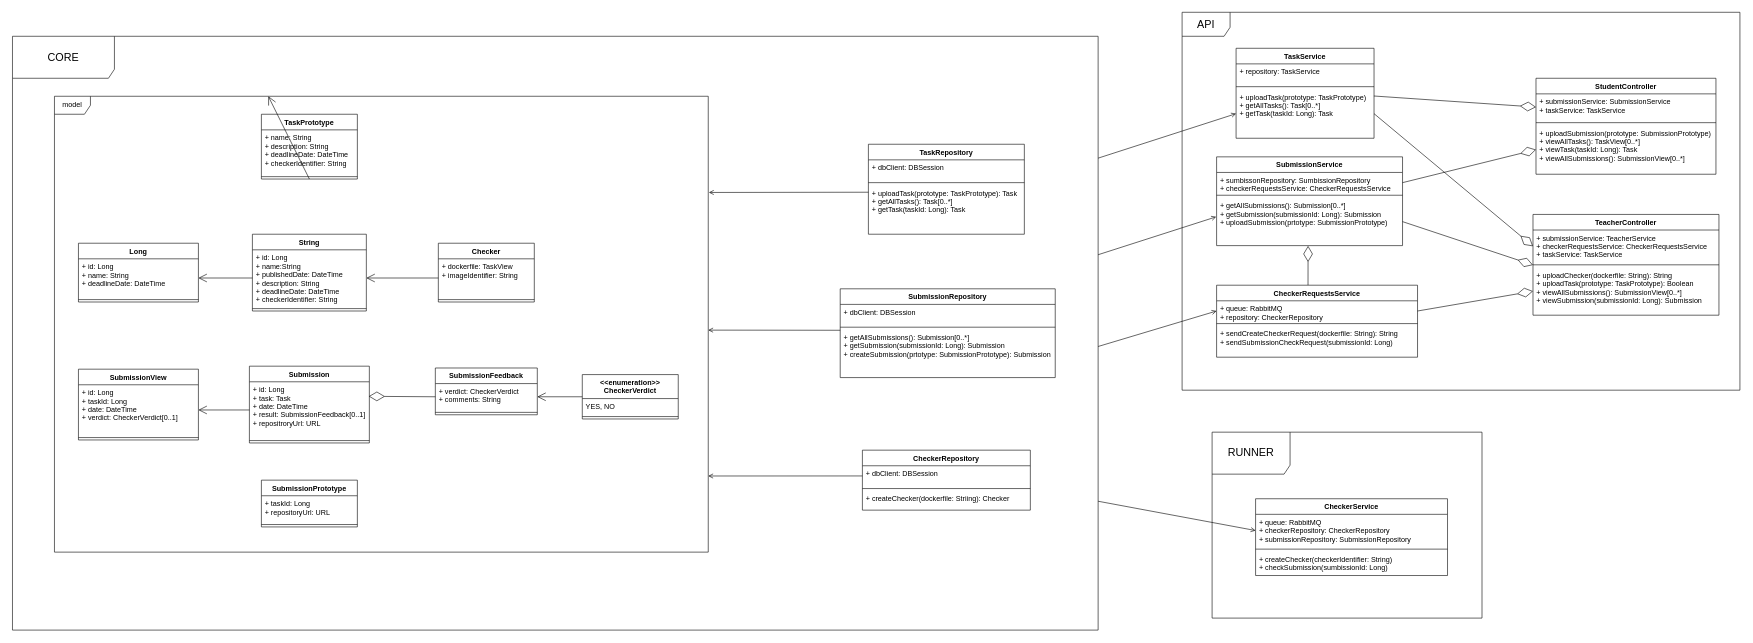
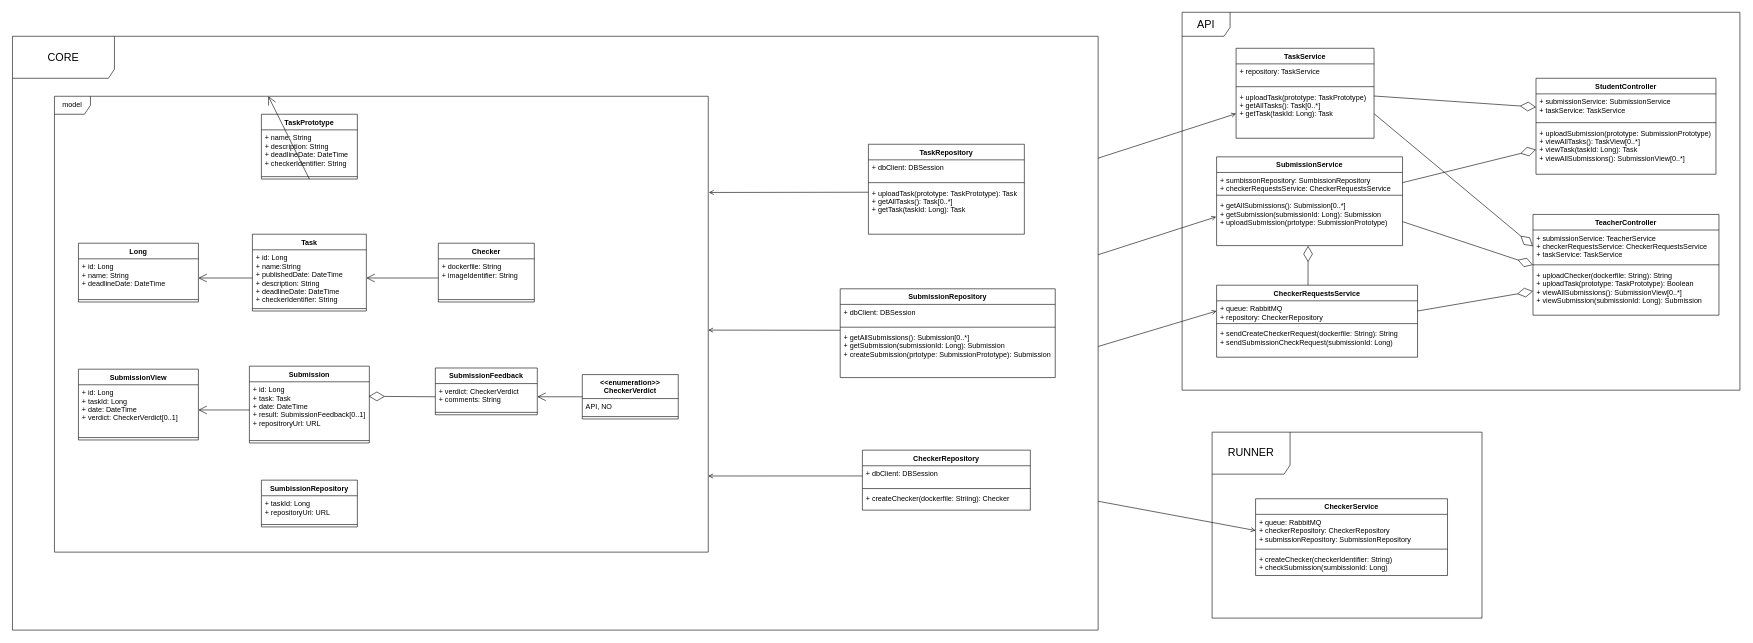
node "String": label "String" -> "Task"
node "+ dockerfile: TaskView + imageIdentifier: String": label "+ dockerfile: TaskView + imageIdentifier: String" -> "+ dockerfile: String + imageIdentifier: String"
node "YES, NO": label "YES, NO" -> "API, NO"
node "SubmissionPrototype": label "SubmissionPrototype" -> "SumbissionRepository"
